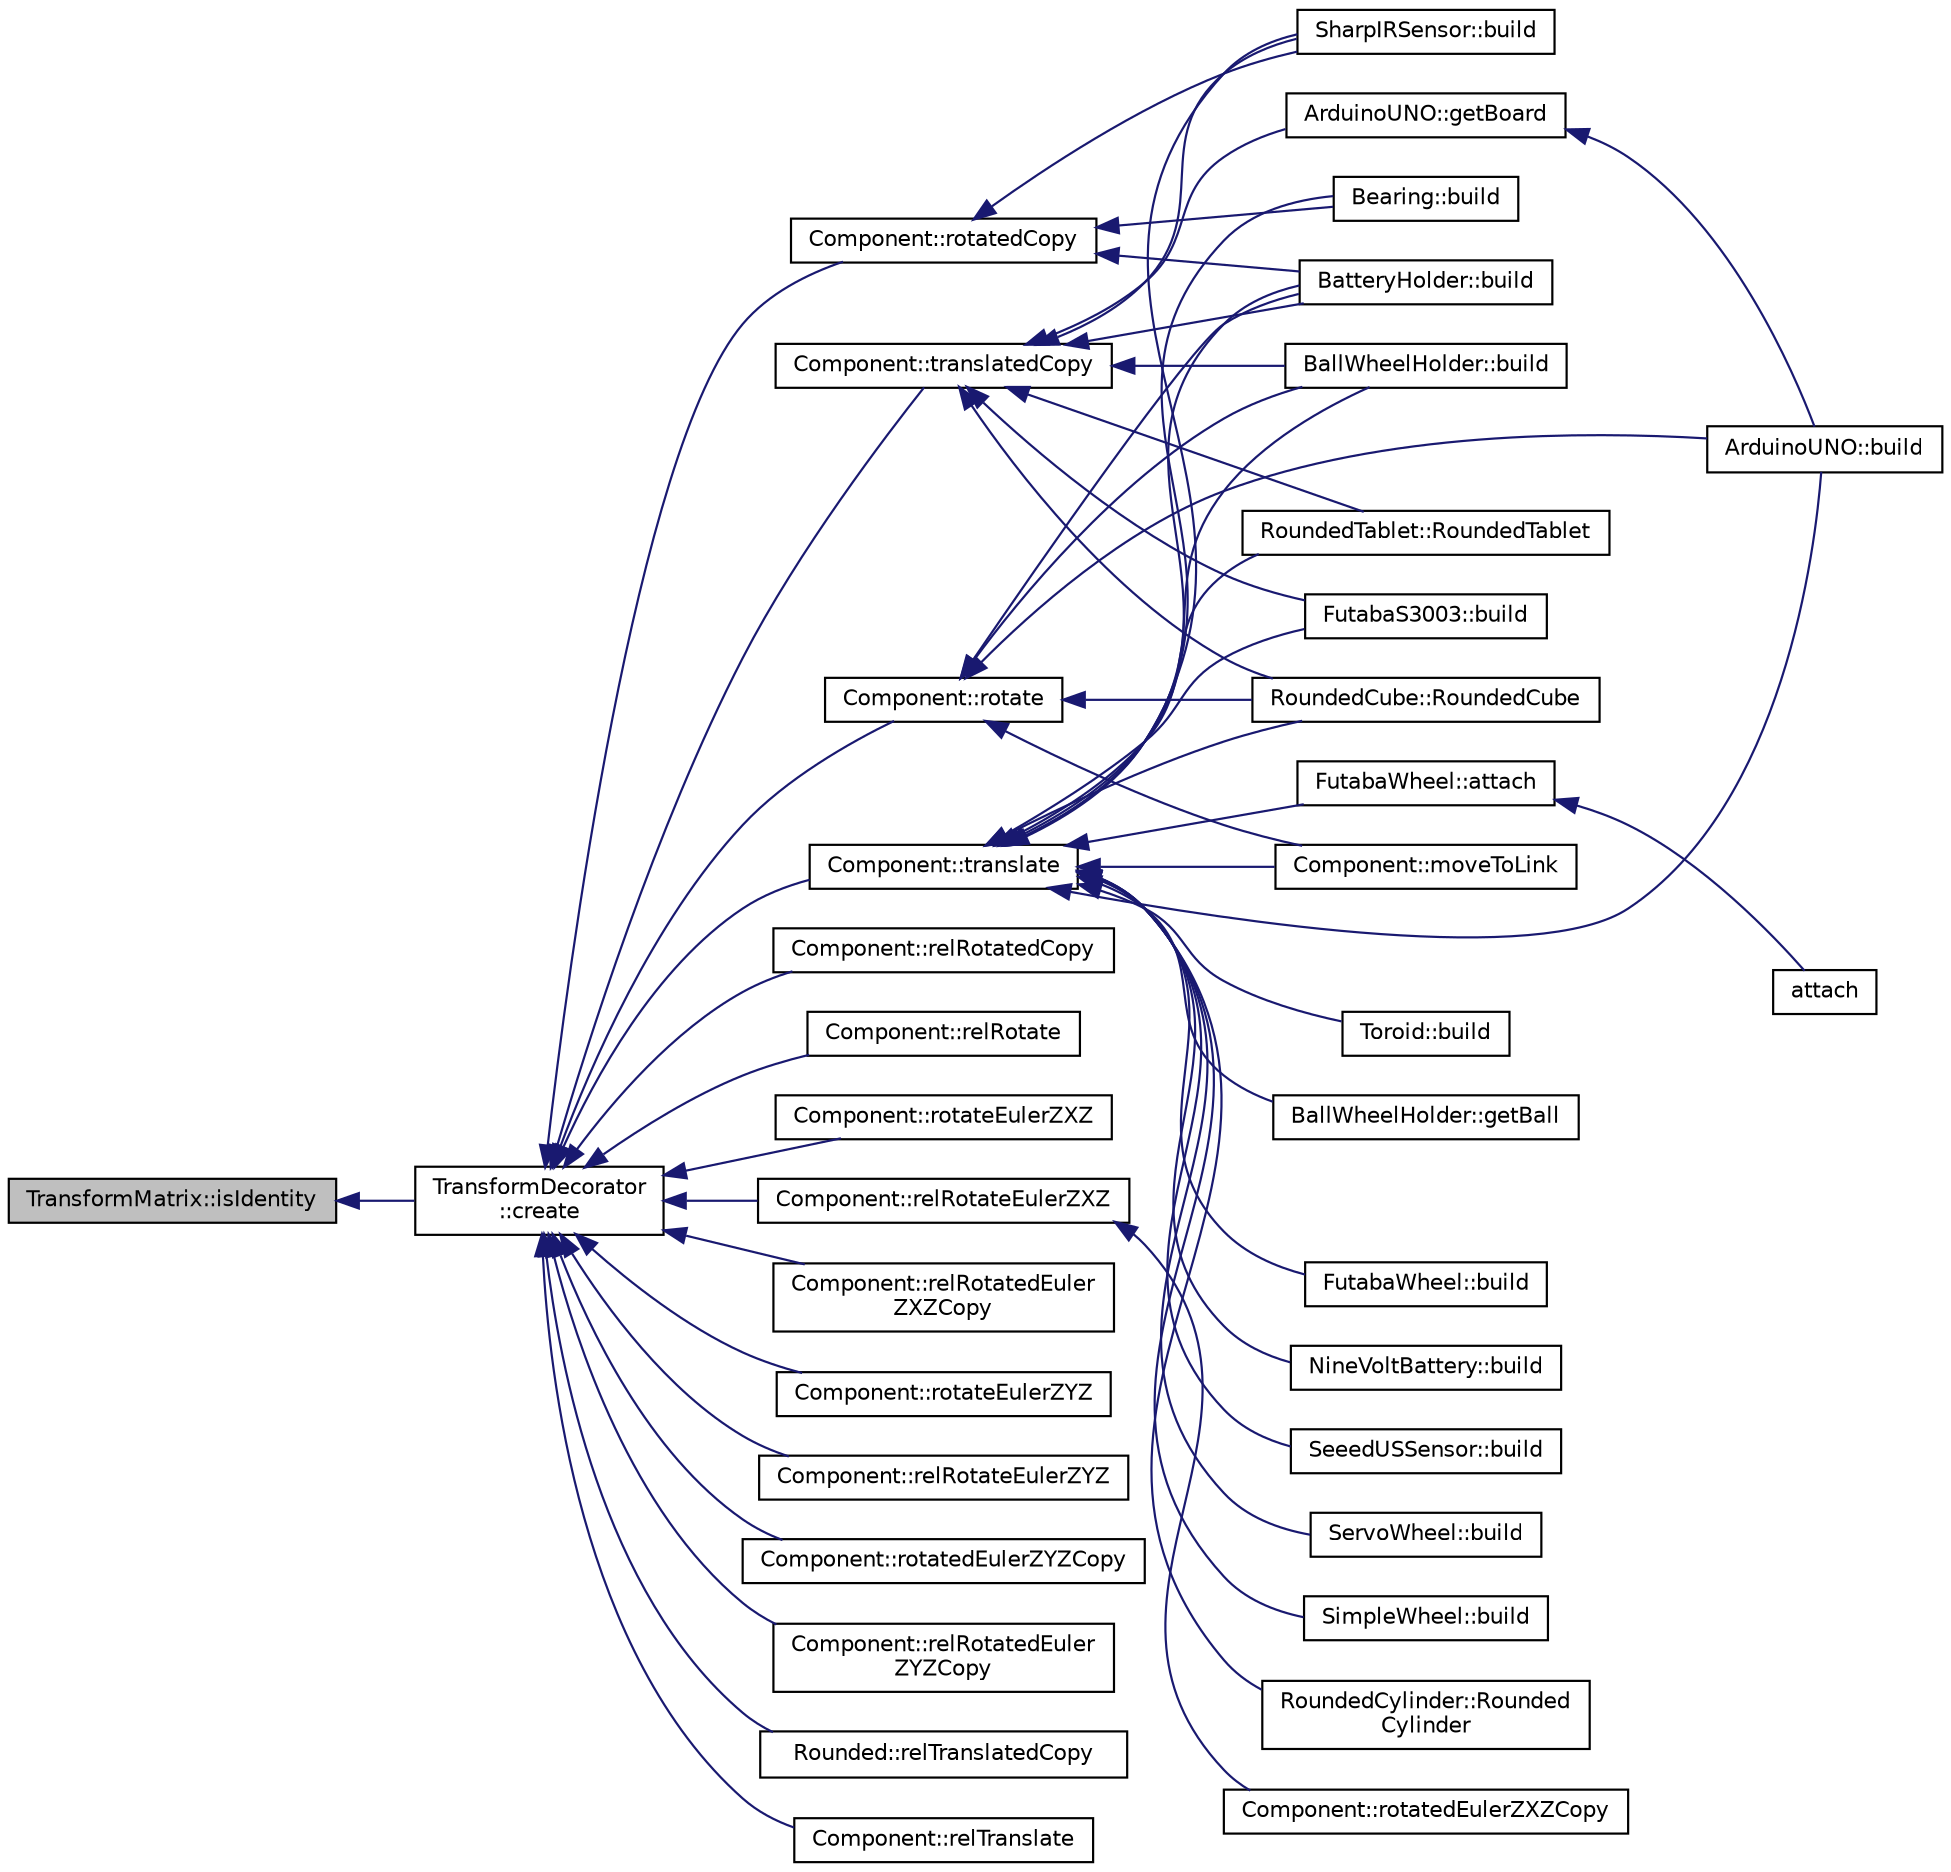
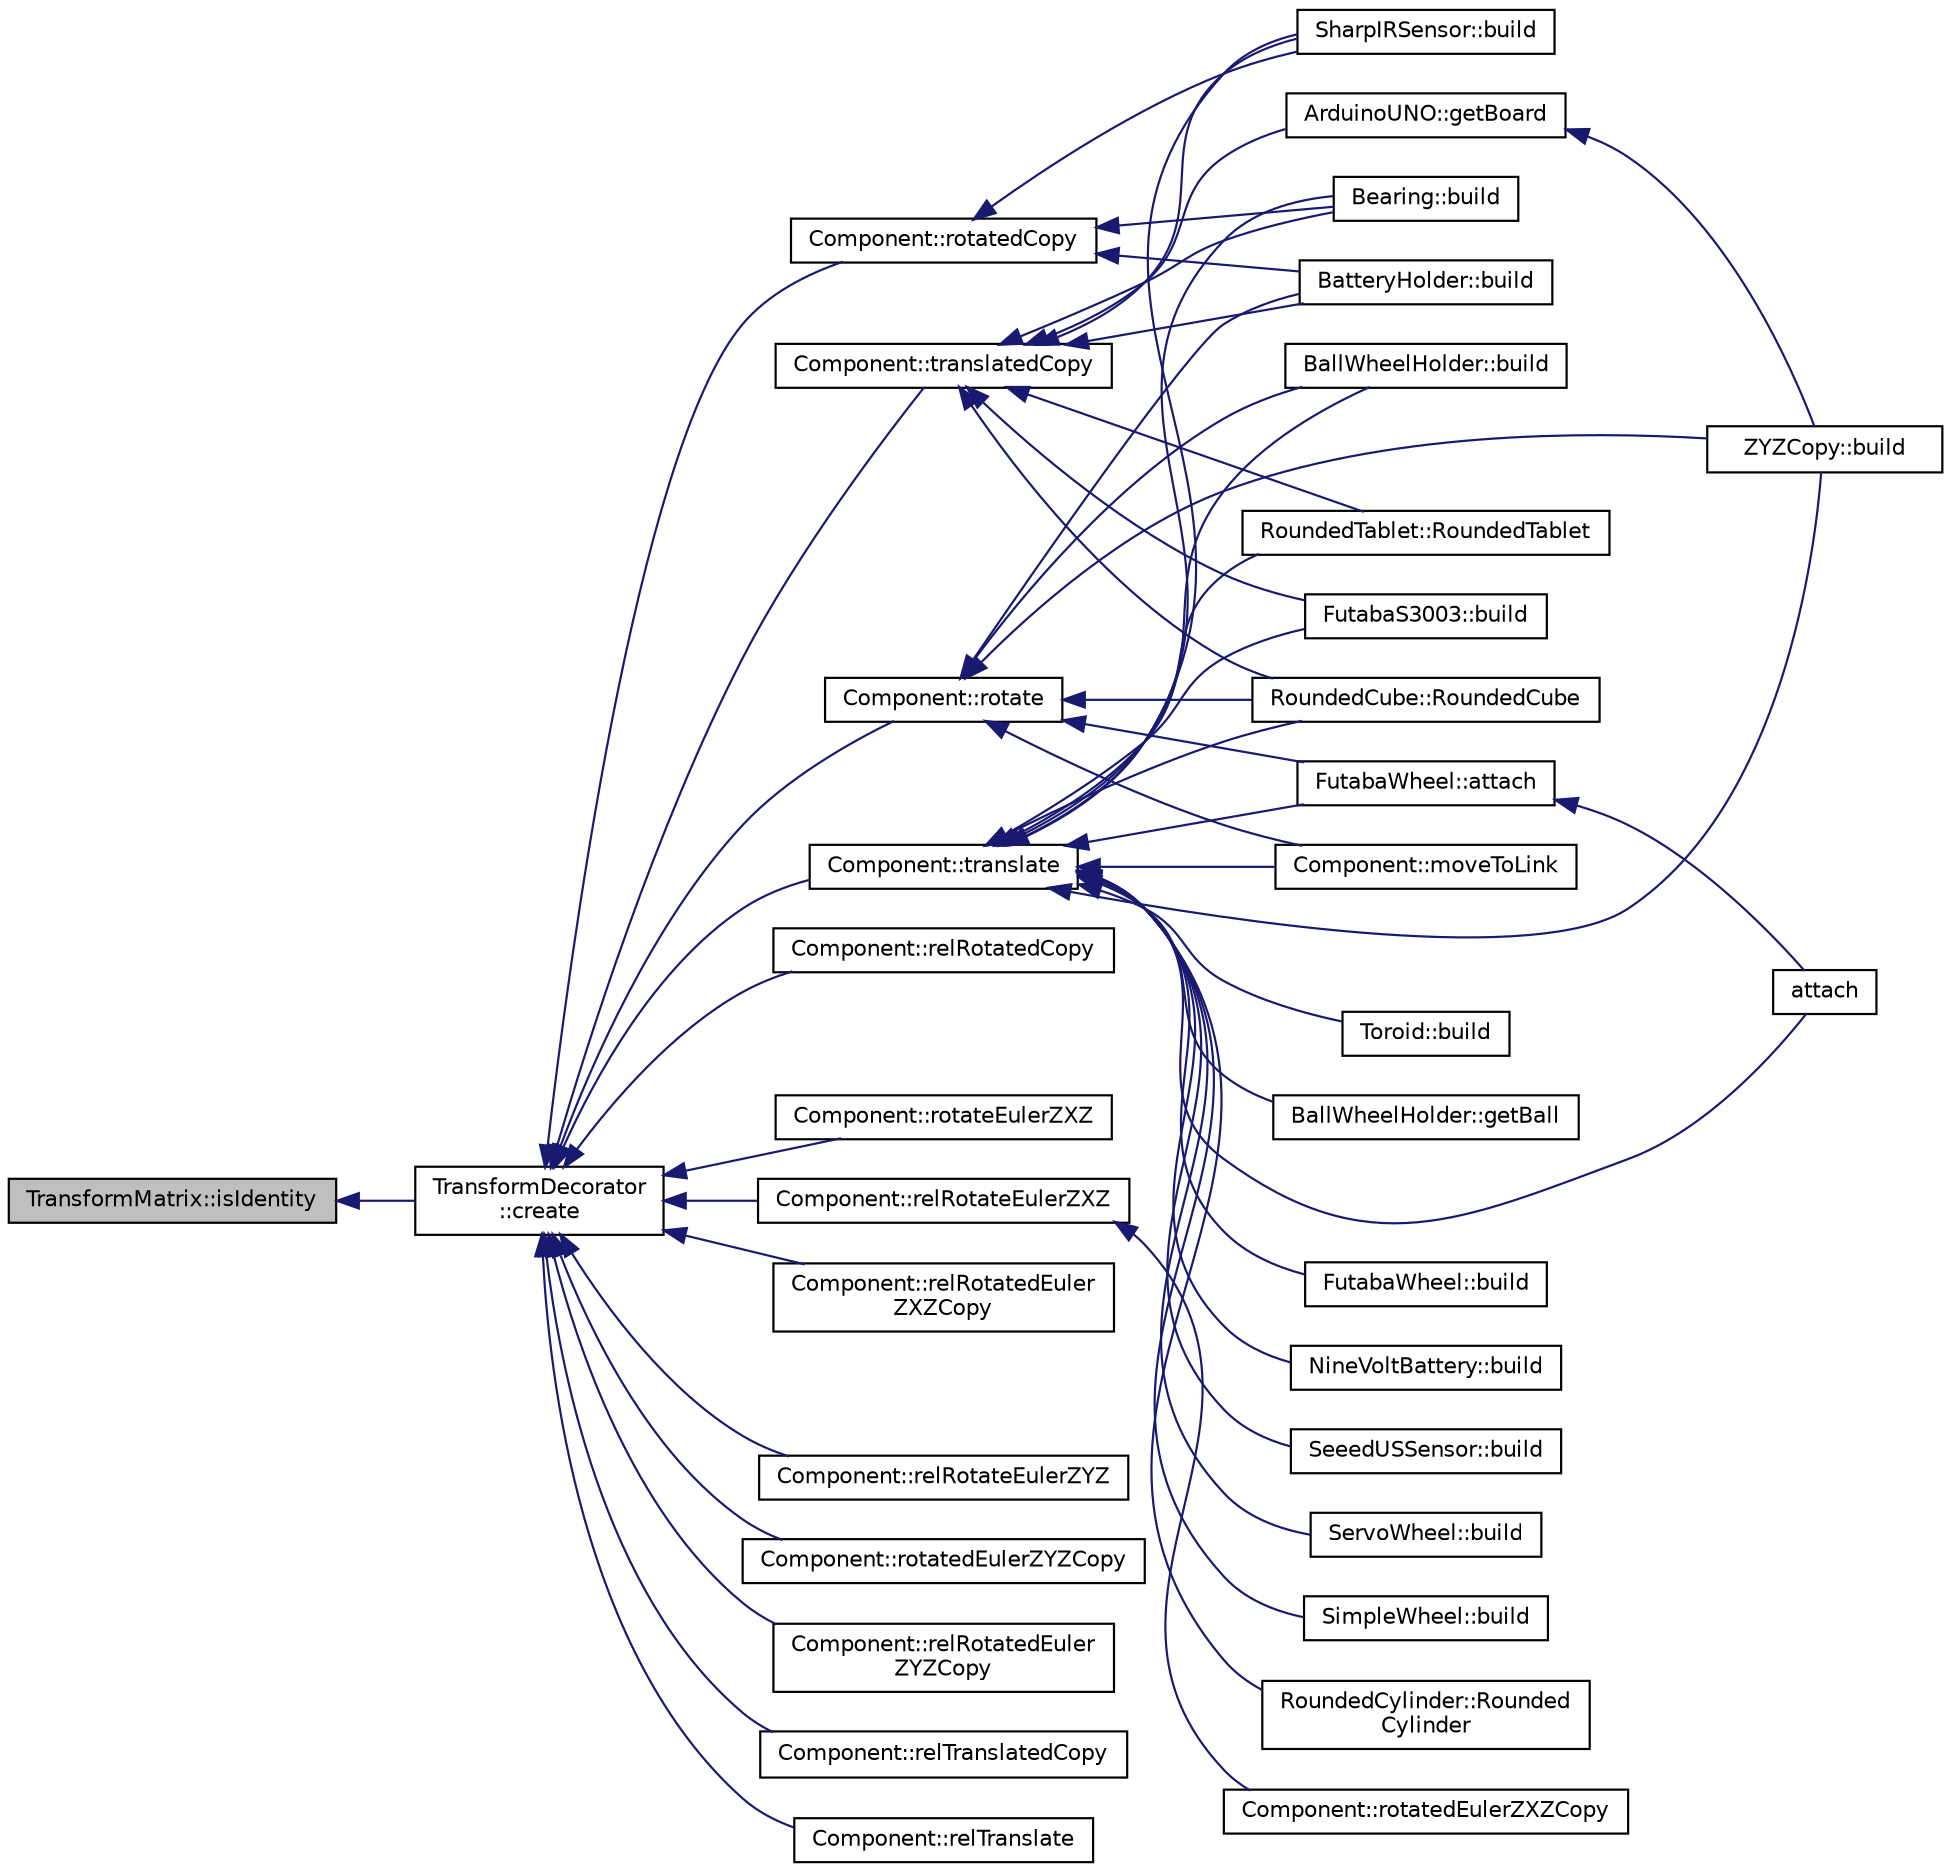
edge "BallWheelHolder::build" -> "Component::translatedCopy": now "Bearing::build" -> "Component::translatedCopy"
node "ArduinoUNO::build": label "ArduinoUNO::build" -> "ZYZCopy::build"
edge "BatteryHolder::build" -> "Component::translate": now "attach" -> "Component::translate"
edge "FutabaWheel::attach" -> "Component::rotate": added
node "Component::relRotate": removed
node "Component::rotateEulerZYZ": removed
node "Rounded::relTranslatedCopy": label "Rounded::relTranslatedCopy" -> "Component::relTranslatedCopy"
